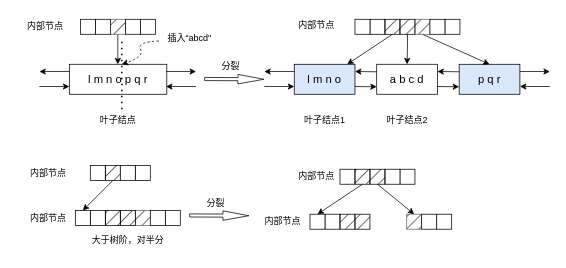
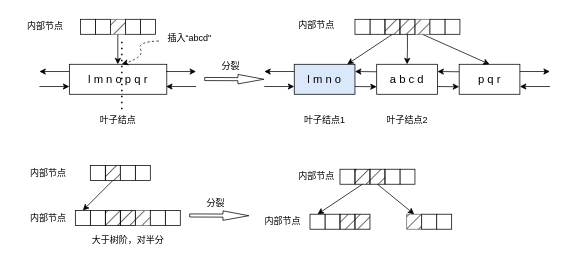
node "p q r": fillcolor #dae8fc -> #ffffff
